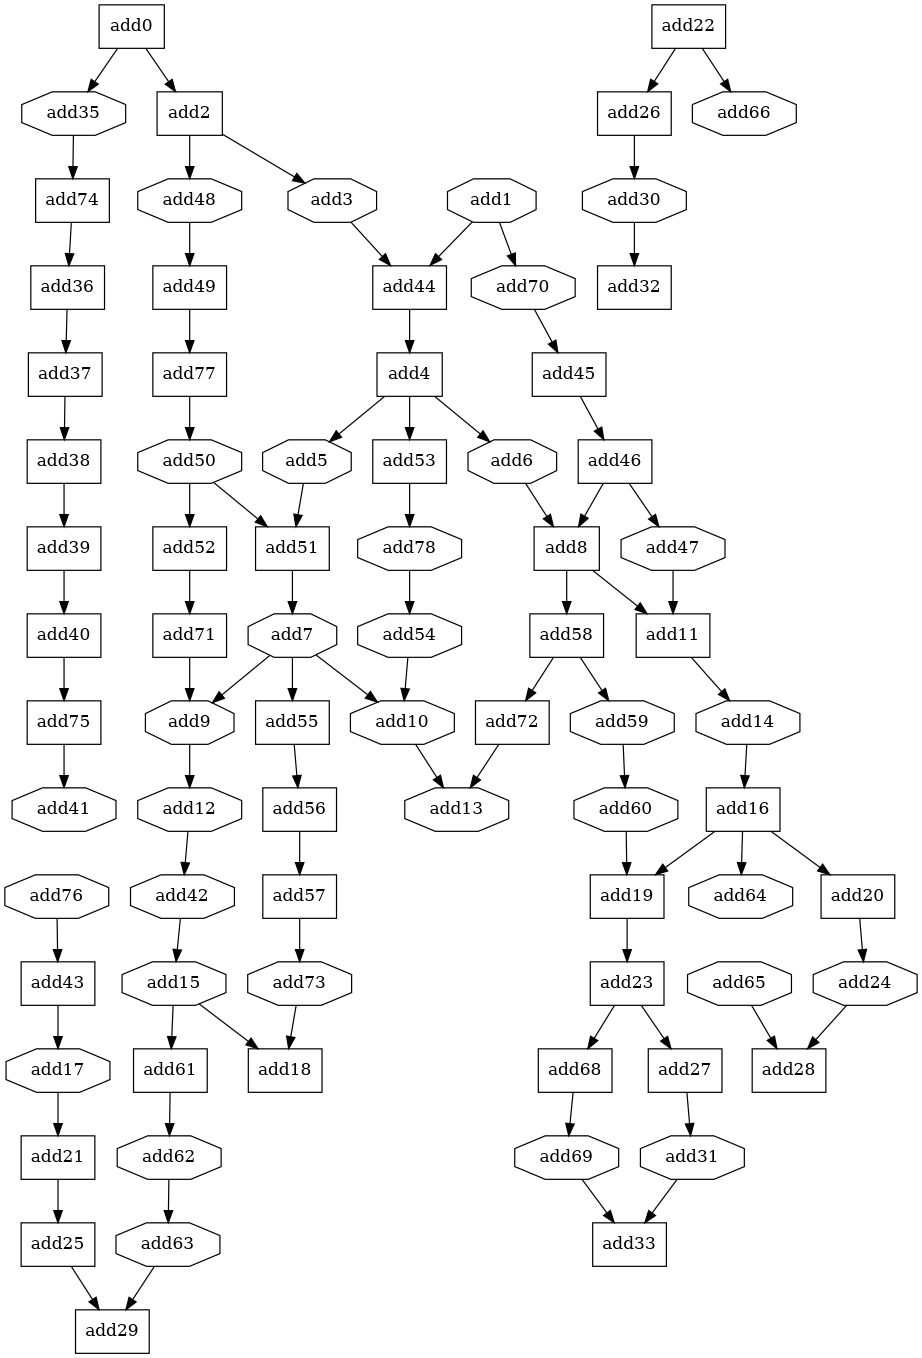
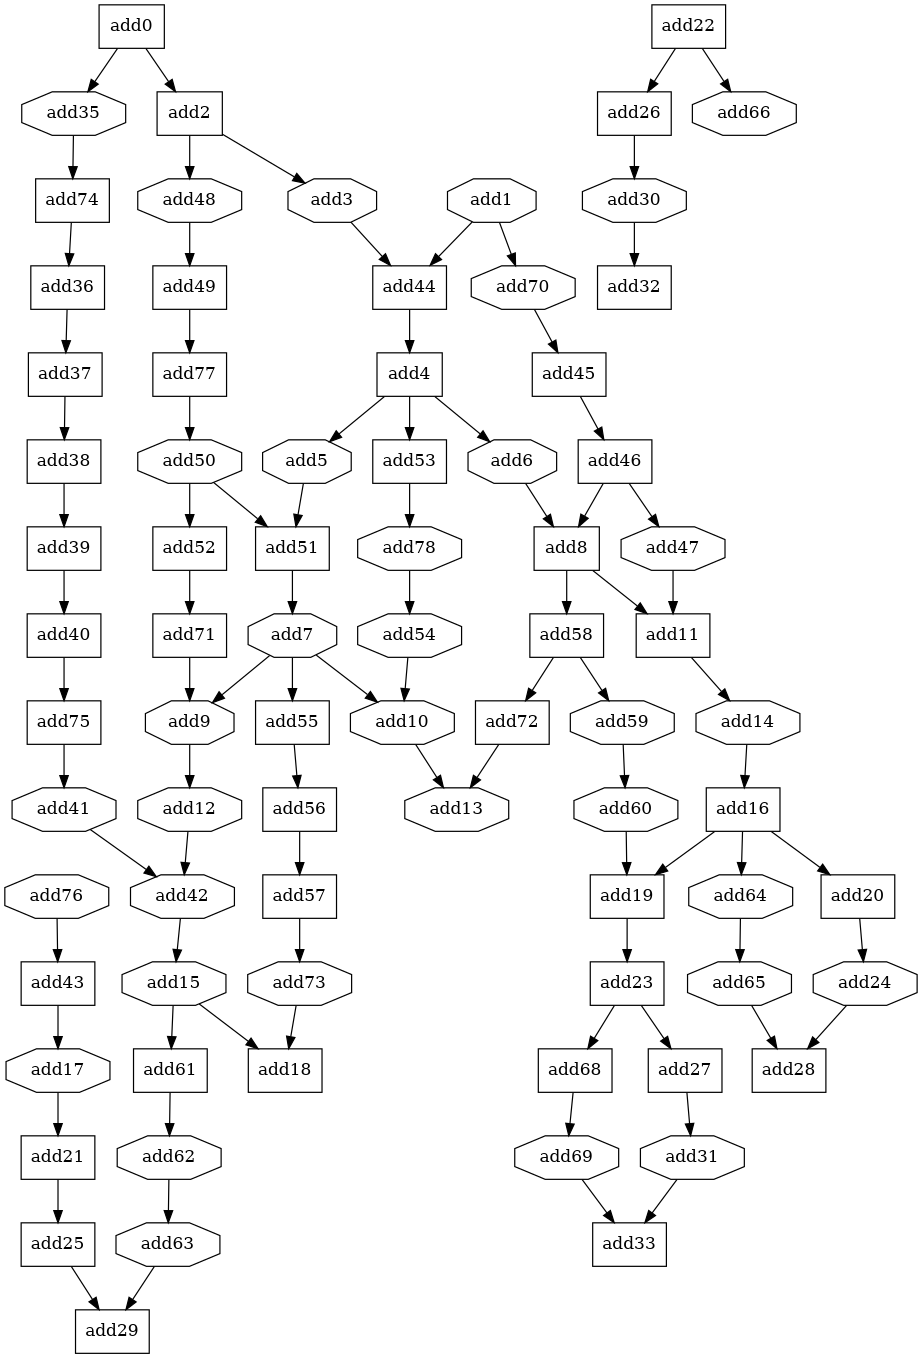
edge "add41" -> "add42": added
edge "add64" -> "add65": added
